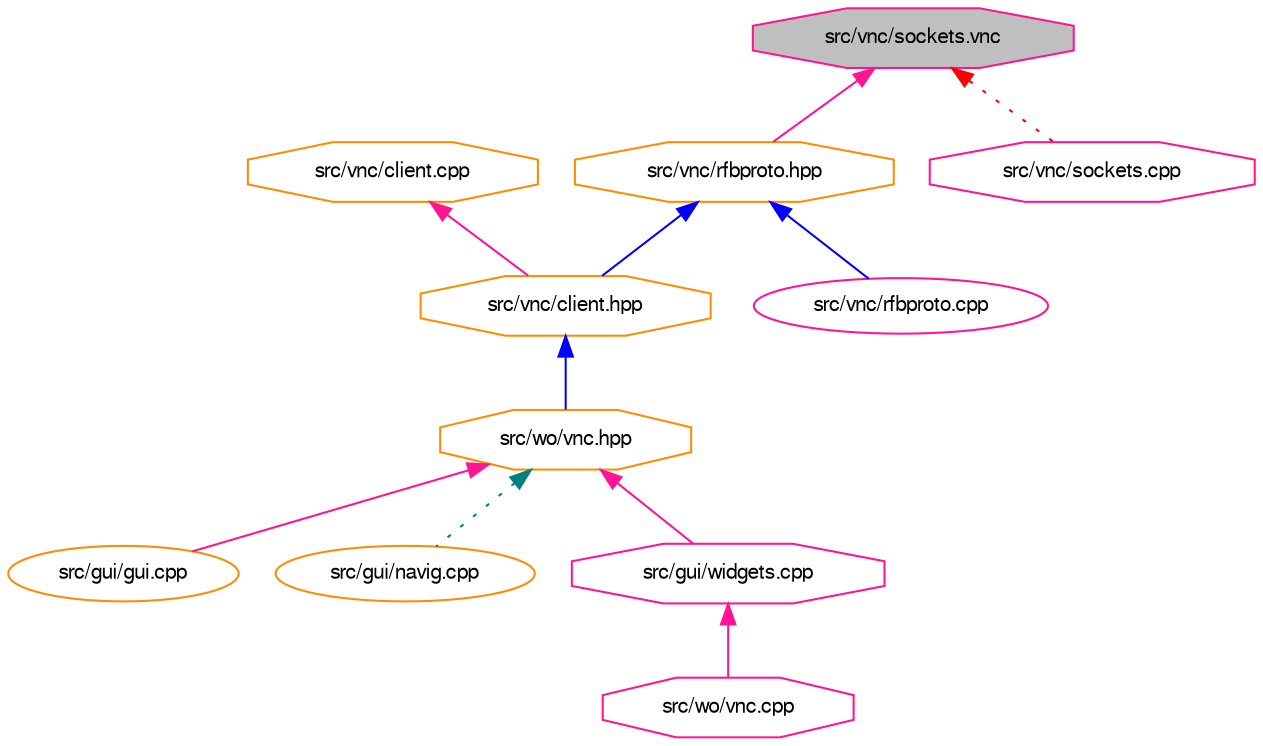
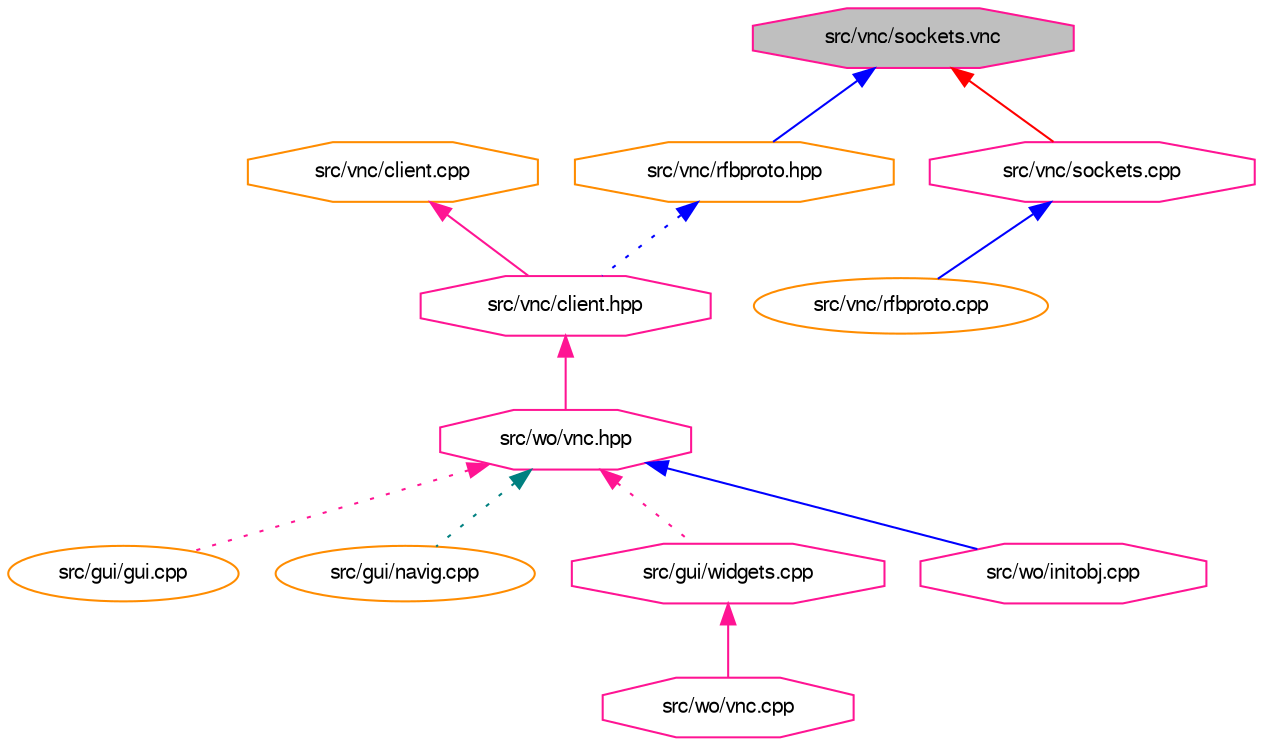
edge "src/vnc/rfbproto.hpp" -> "src/vnc/sockets.vnc": color deeppink -> blue
edge "src/vnc/sockets.cpp" -> "src/vnc/sockets.vnc": style dotted -> solid
edge "src/vnc/client.hpp" -> "src/vnc/rfbproto.hpp": style solid -> dotted
edge "src/vnc/rfbproto.cpp" -> "src/vnc/rfbproto.hpp": now "src/vnc/rfbproto.cpp" -> "src/vnc/sockets.cpp"
node "src/vnc/client.hpp": color darkorange -> deeppink
node "src/vnc/rfbproto.cpp": color deeppink -> darkorange
edge "src/wo/vnc.hpp" -> "src/vnc/client.hpp": color blue -> deeppink
node "src/wo/vnc.hpp": color darkorange -> deeppink
edge "src/gui/gui.cpp" -> "src/wo/vnc.hpp": style solid -> dotted
edge "src/gui/widgets.cpp" -> "src/wo/vnc.hpp": style solid -> dotted
node "src/wo/initobj.cpp": added
